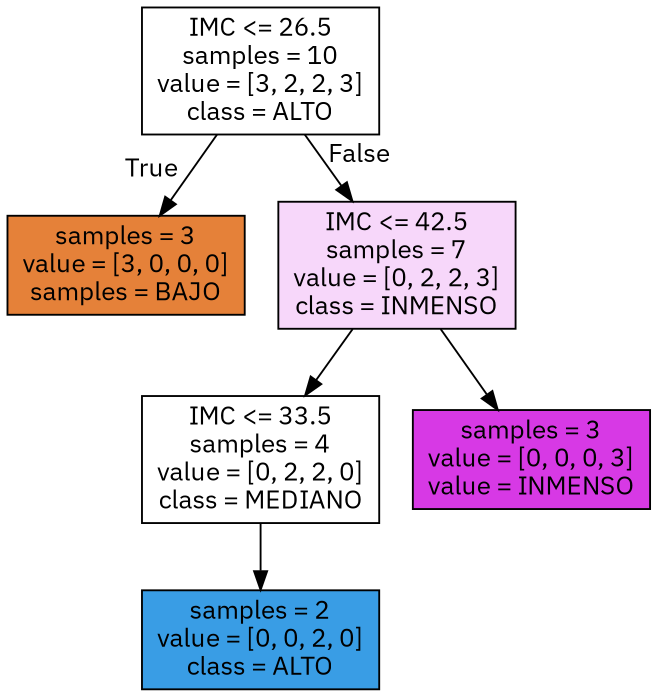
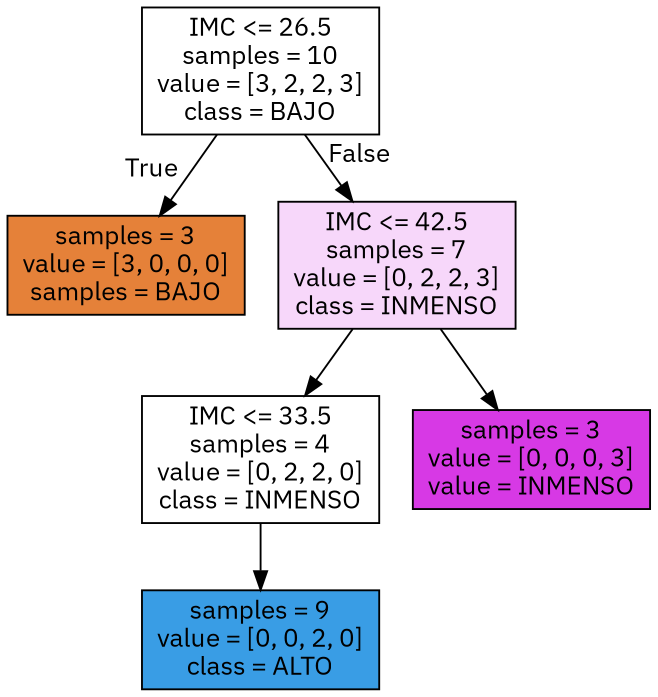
node "IMC <= 26.5 samples = 10 value = [3, 2, 2, 3] class = ALTO": label "IMC <= 26.5 samples = 10 value = [3, 2, 2, 3] class = ALTO" -> "IMC <= 26.5 samples = 10 value = [3, 2, 2, 3] class = BAJO"
node "IMC <= 33.5 samples = 4 value = [0, 2, 2, 0] class = MEDIANO": label "IMC <= 33.5 samples = 4 value = [0, 2, 2, 0] class = MEDIANO" -> "IMC <= 33.5 samples = 4 value = [0, 2, 2, 0] class = INMENSO"
node "samples = 2 value = [0, 0, 2, 0] class = ALTO": label "samples = 2 value = [0, 0, 2, 0] class = ALTO" -> "samples = 9 value = [0, 0, 2, 0] class = ALTO"
